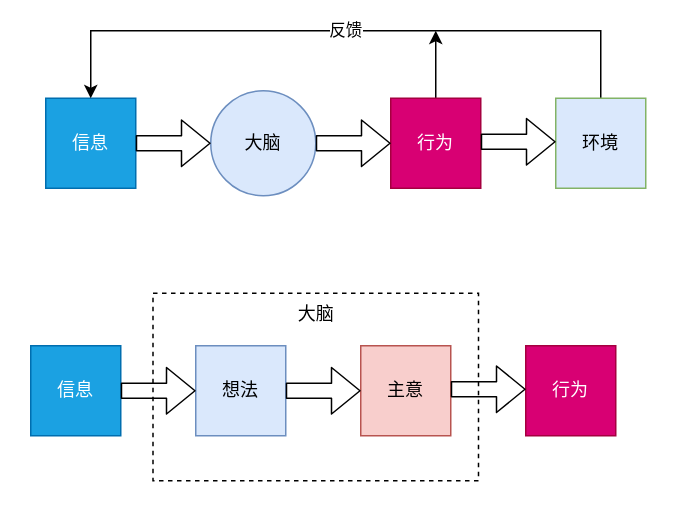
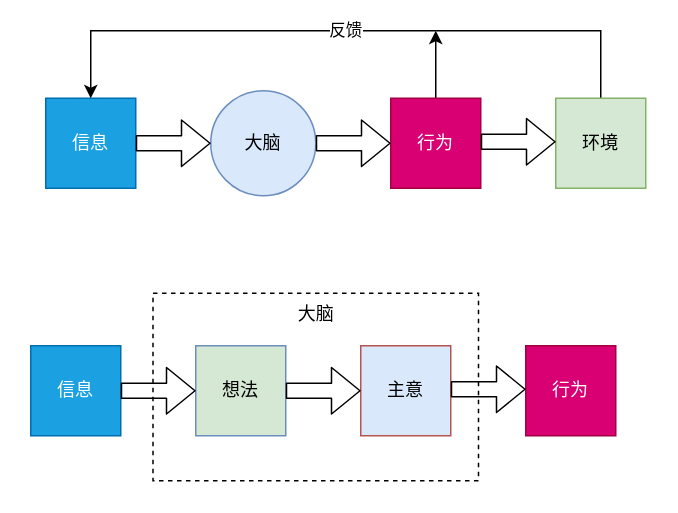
node "环境": fillcolor #dae8fc -> #d5e8d4
node "想法": fillcolor #dae8fc -> #d5e8d4
node "主意": fillcolor #f8cecc -> #dae8fc
